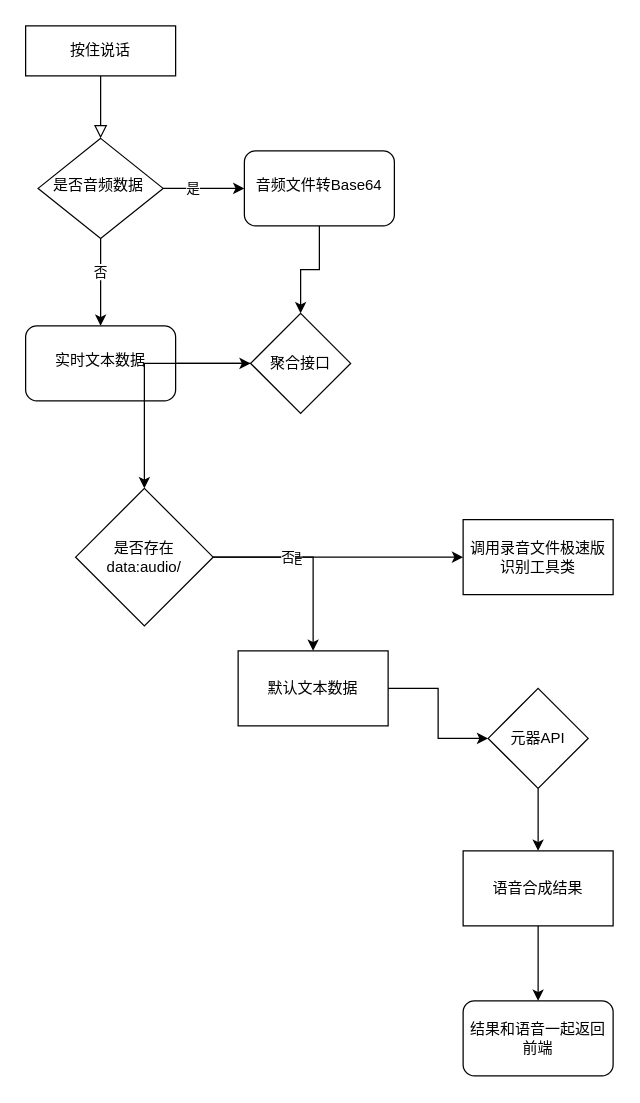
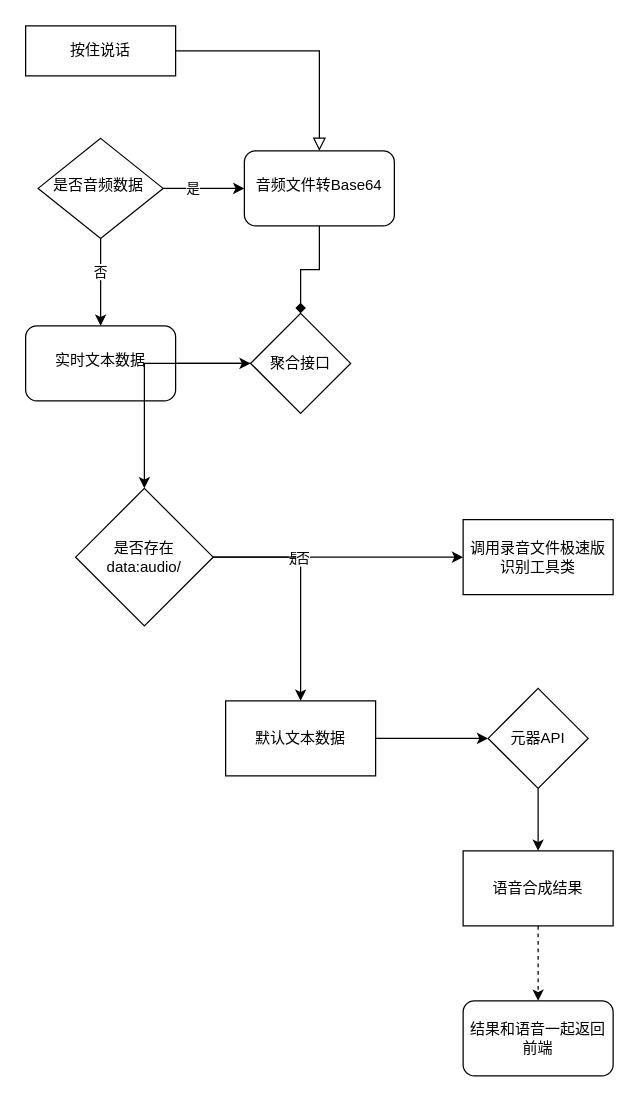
edge "按住说话" -> "是否音频数据": now "按住说话" -> "音频文件转Base64"
edge "音频文件转Base64" -> "聚合接口": arrowhead classic -> diamond
node "默认文本数据": moved (313, 688) -> (301, 738)
edge "语音合成结果" -> "结果和语音一起返回前端": style solid -> dashed
